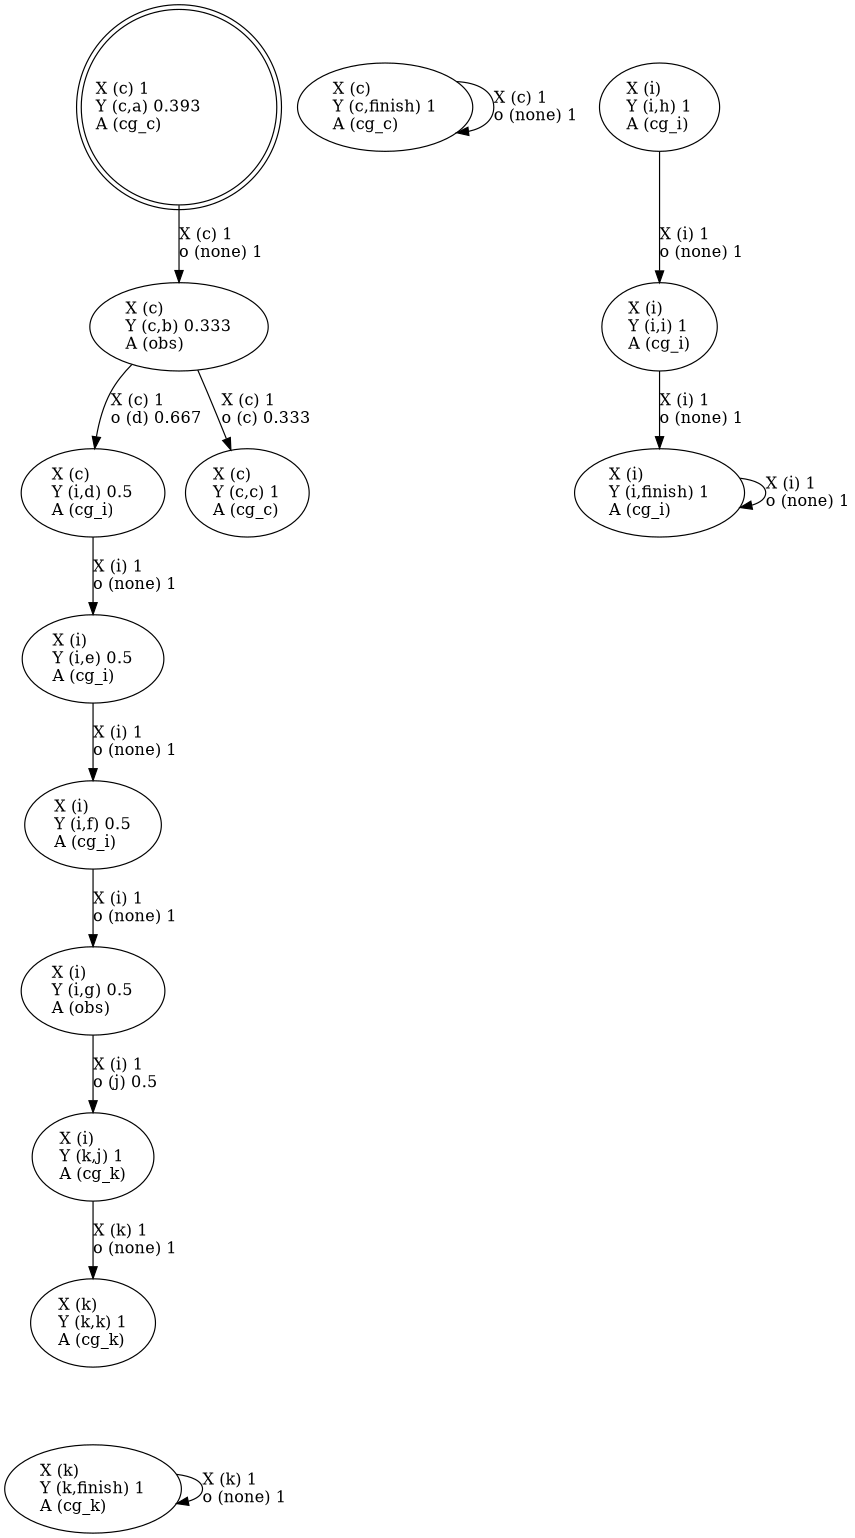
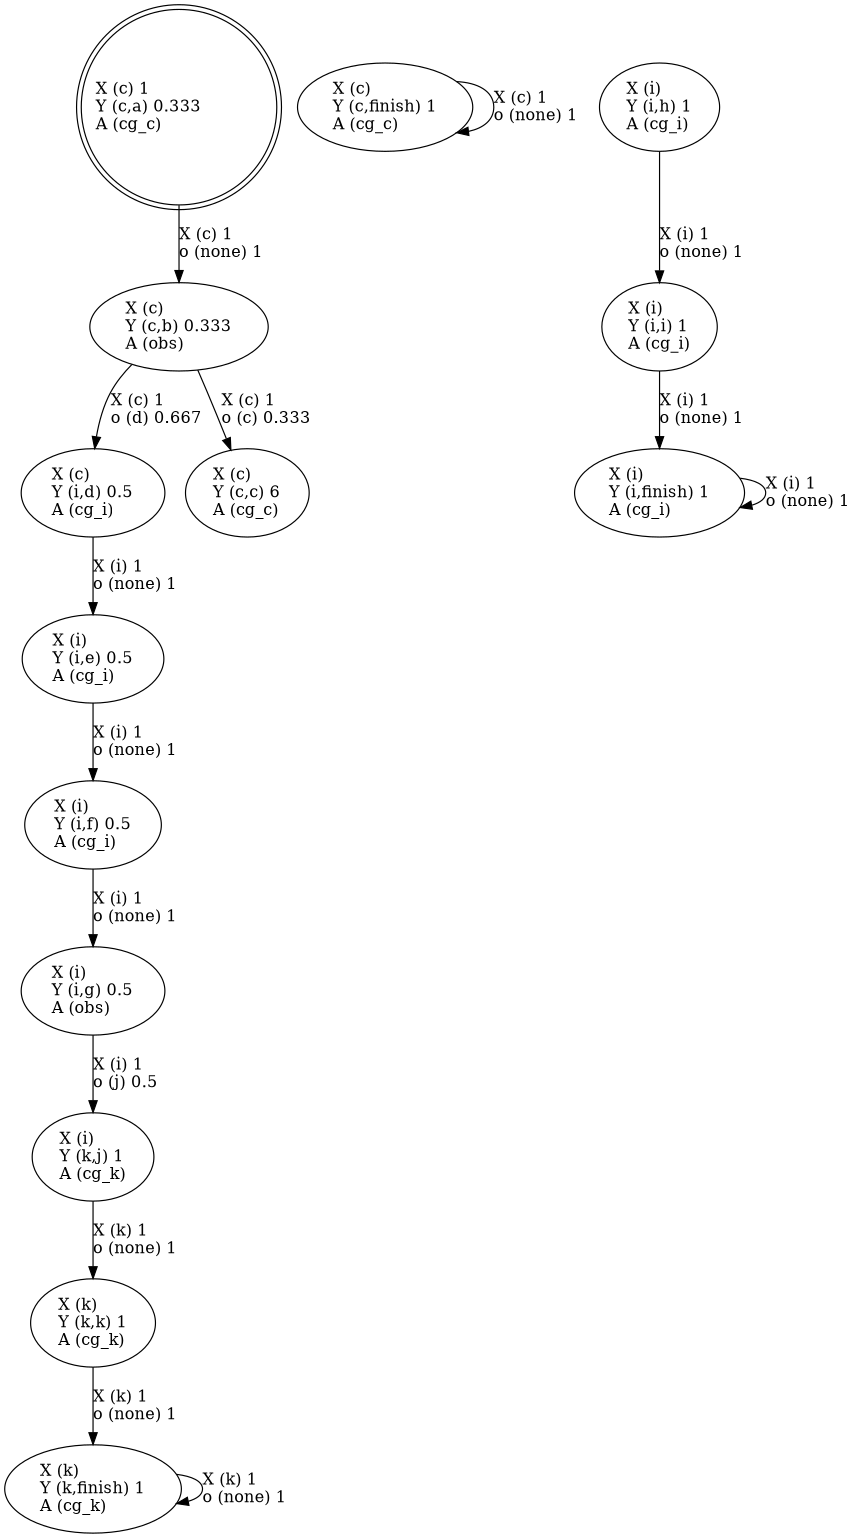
node "X (c) 1 Y (c,a) 0.393 A (cg_c)": label "X (c) 1 Y (c,a) 0.393 A (cg_c)" -> "X (c) 1 Y (c,a) 0.333 A (cg_c)"
node "X (c) Y (c,c) 1 A (cg_c)": label "X (c) Y (c,c) 1 A (cg_c)" -> "X (c) Y (c,c) 6 A (cg_c)"
edge "X (k) Y (k,k) 1 A (cg_k)" -> "X (k) Y (k,finish) 1 A (cg_k)": added, label "X (k) 1 o (none) 1"
